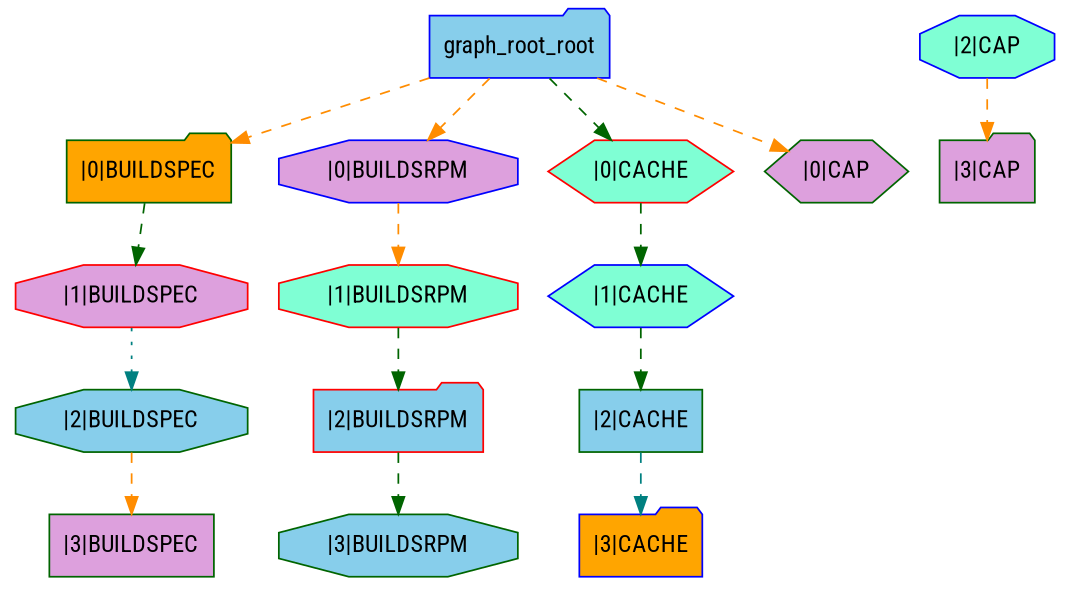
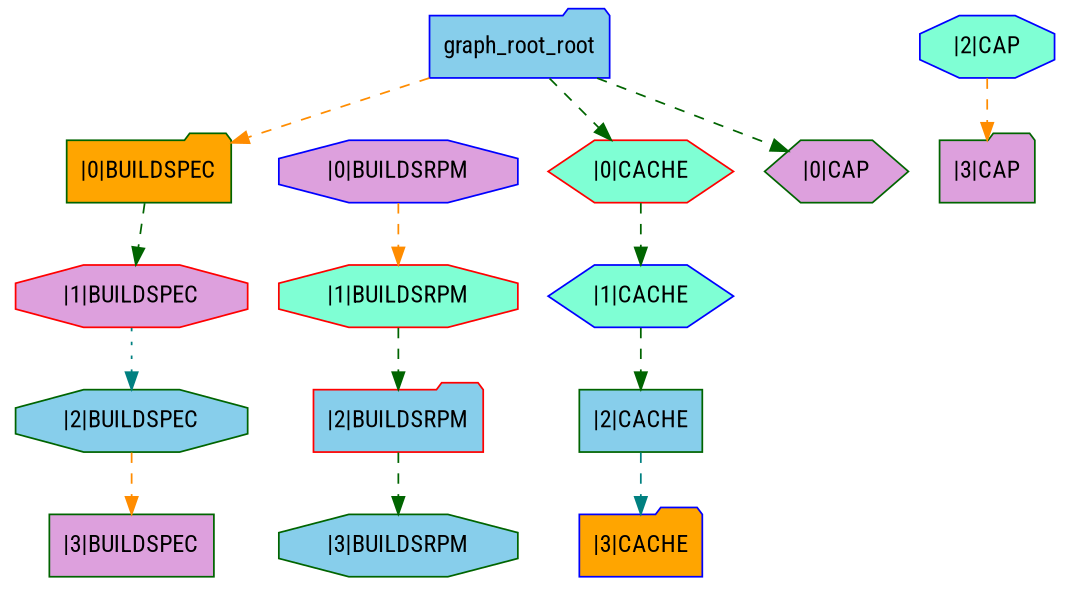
edge "graph_root_root" -> "|0|BUILDSRPM": removed
edge "graph_root_root" -> "|0|CAP": color darkorange -> darkgreen
